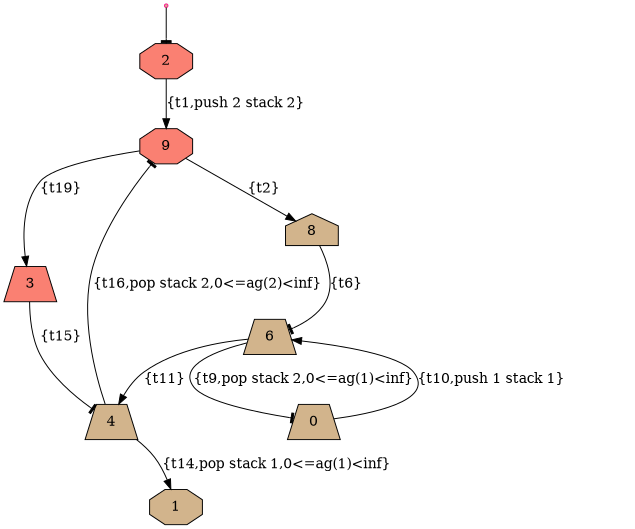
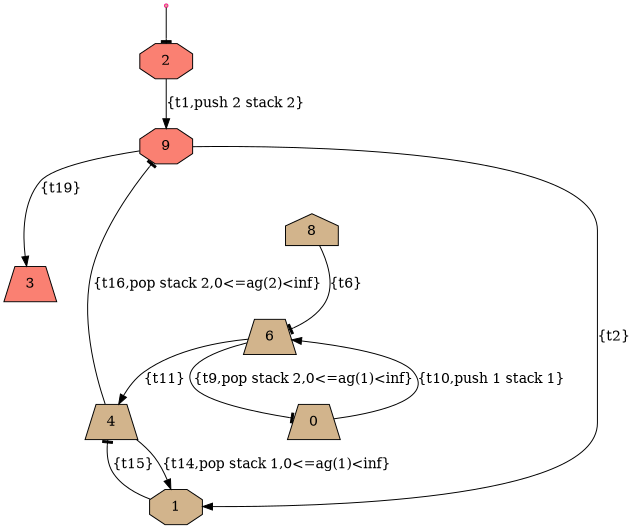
edge "9" -> "8": now "9" -> "1"
edge "3" -> "4": now "1" -> "4"
